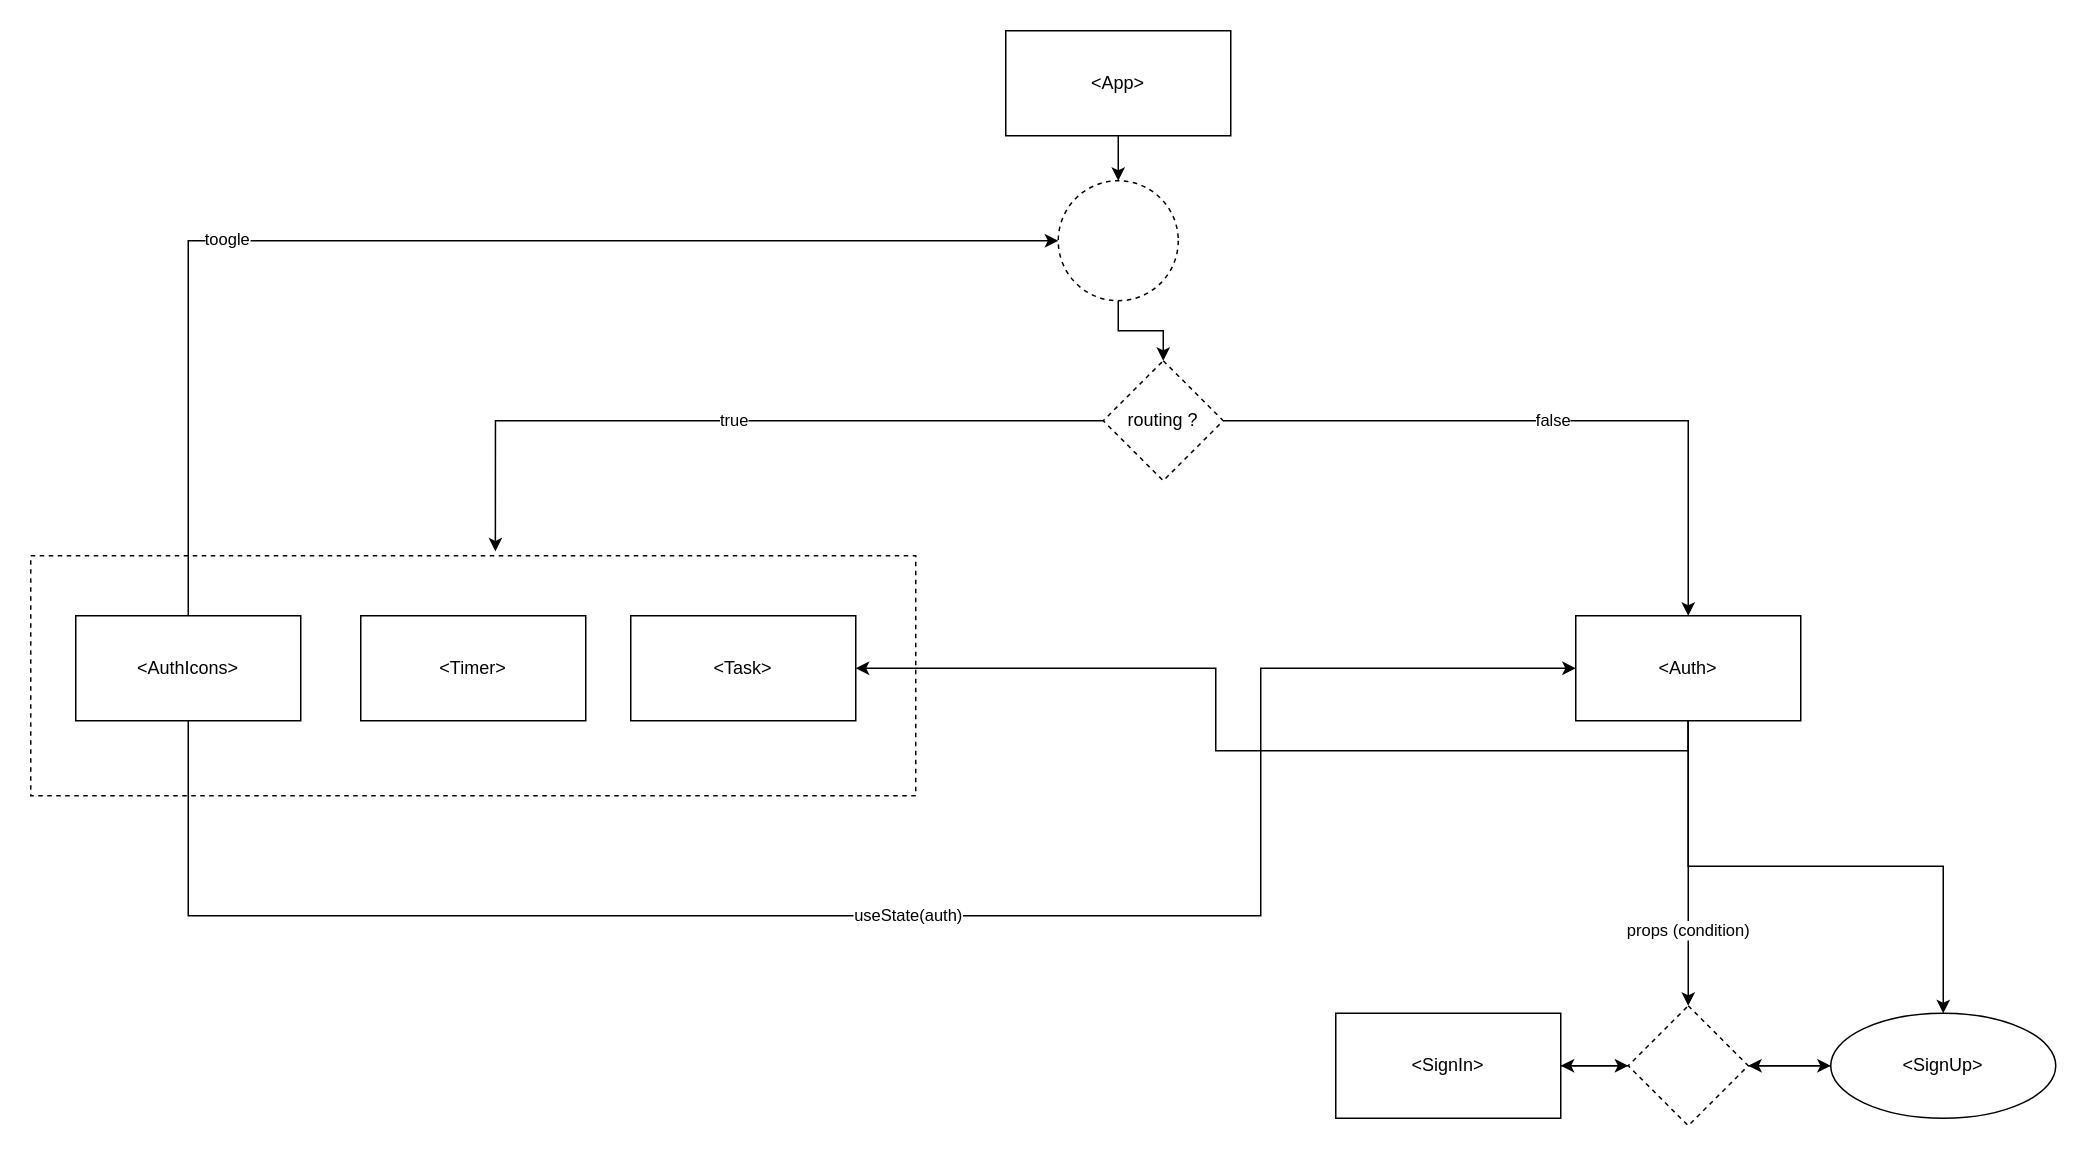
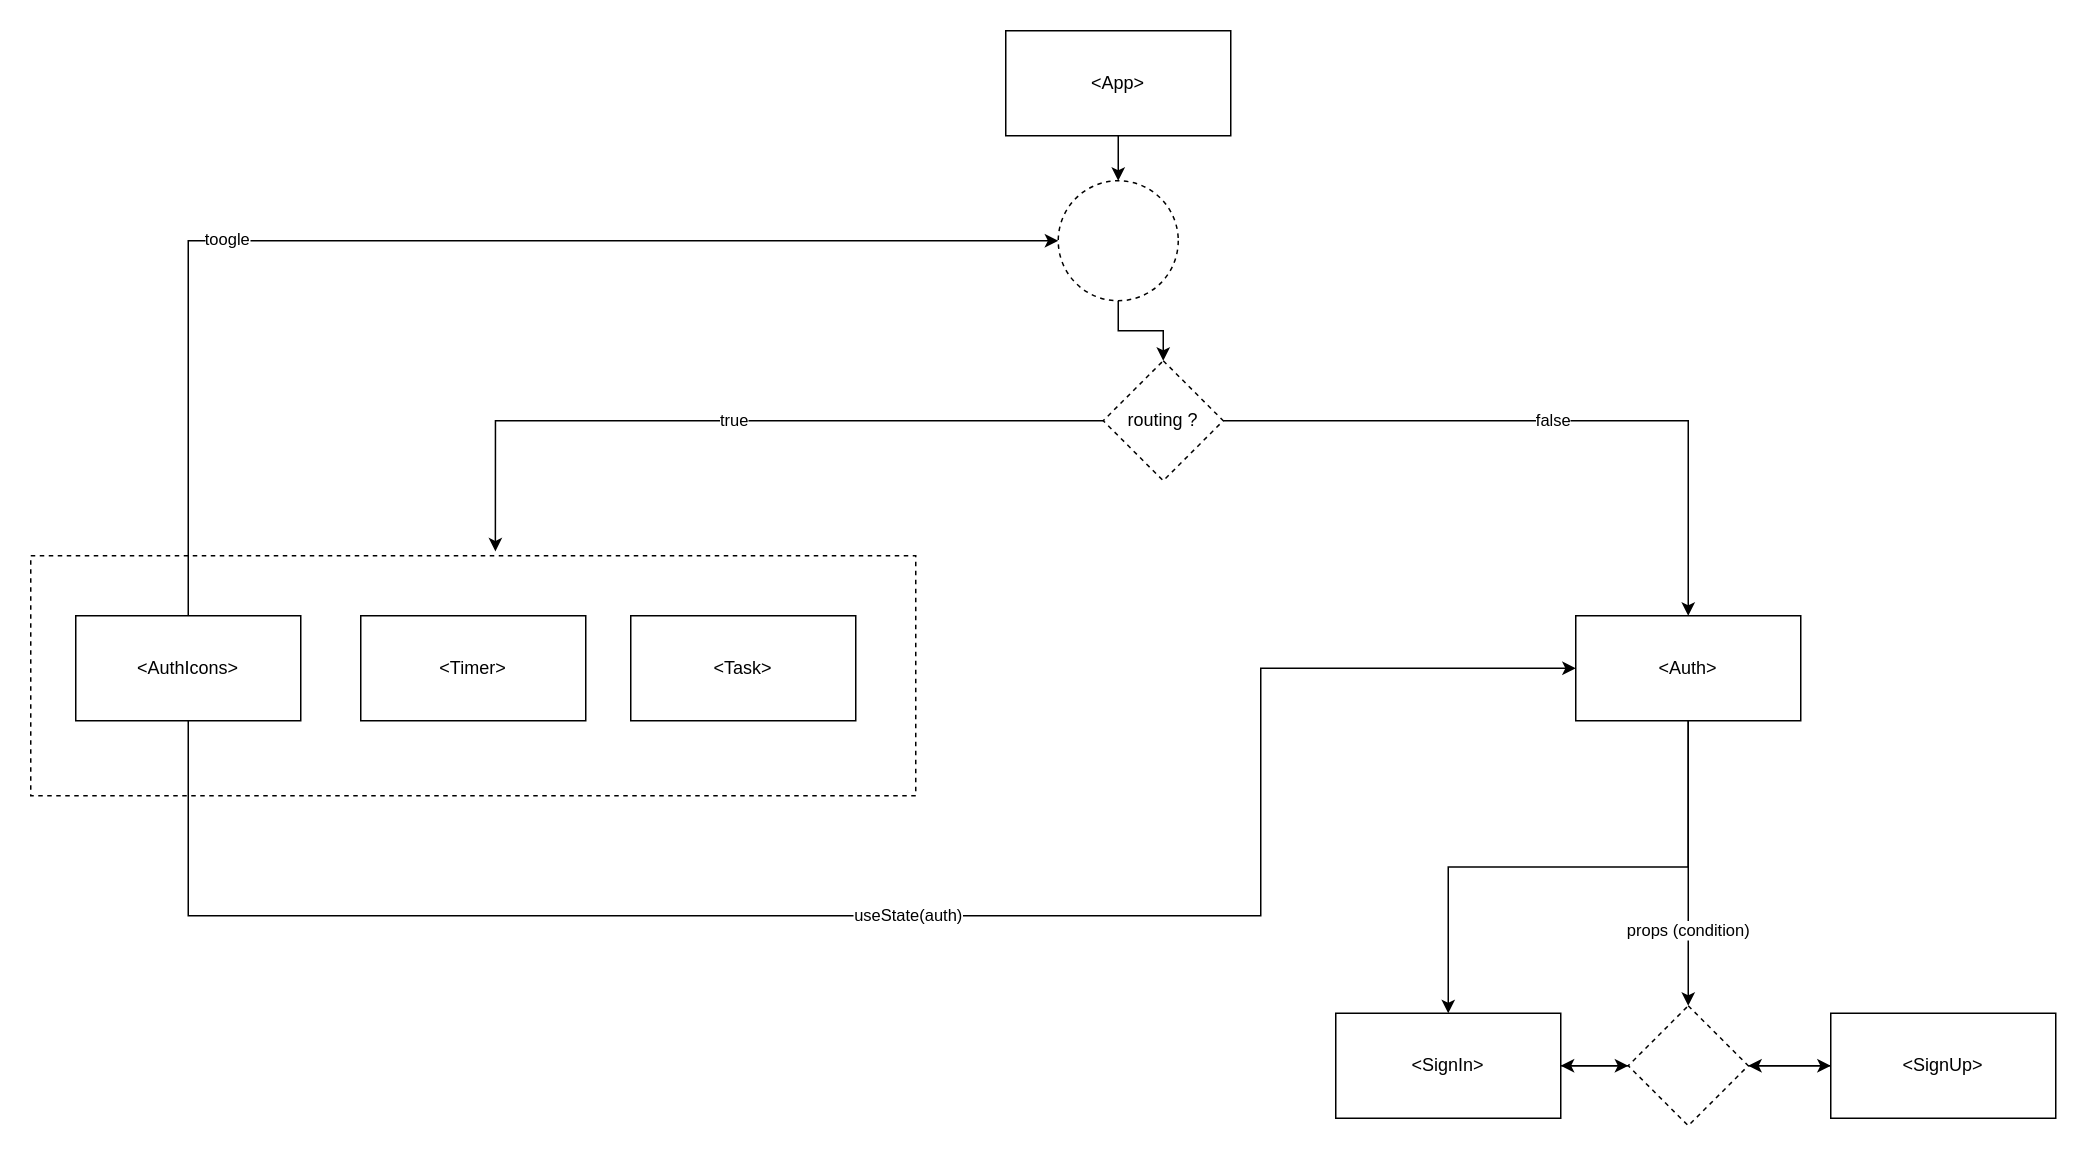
edge "<Auth>" -> "<Task>": now "<Auth>" -> "<SignIn>"
edge "<Auth>" -> "<SignUp>": removed
node "<SignUp>": shape ellipse -> rectangle
